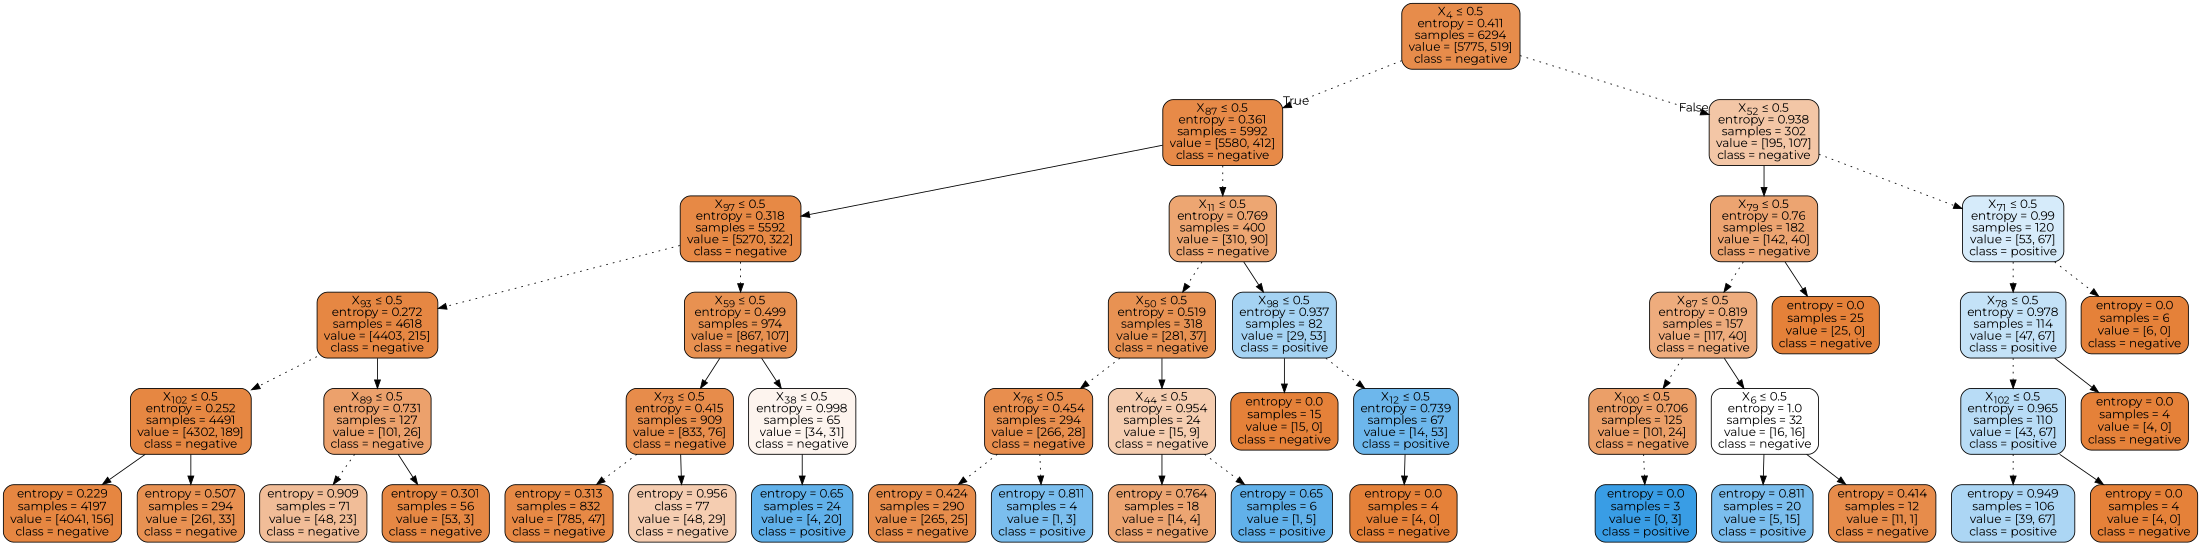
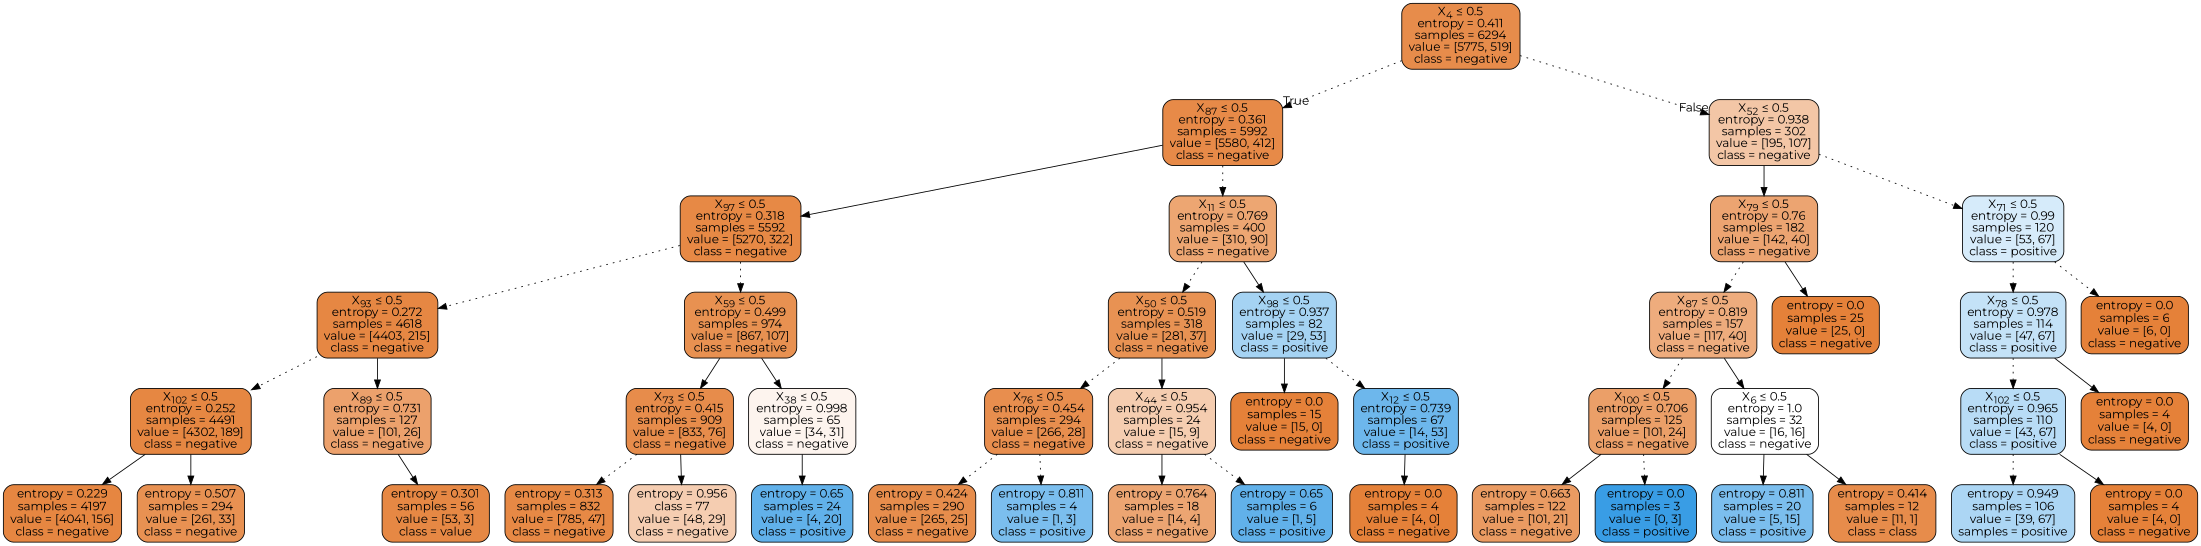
node "entropy = 0.909": removed
node "entropy = 0.663": added
node "entropy = 0.301": text "class = negative" -> "class = value"
node "entropy = 0.414": text "class = negative" -> "class = class"
node "entropy = 0.949": text "class = positive" -> "samples = positive"
